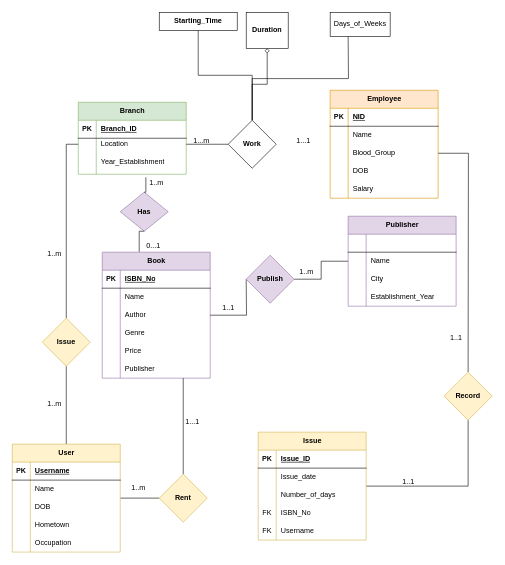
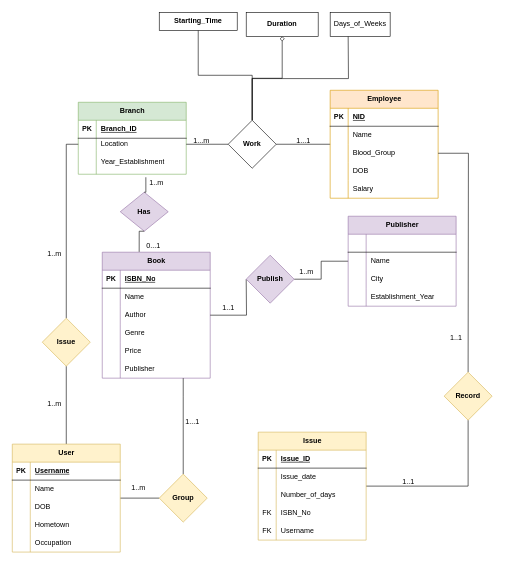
node "Duration": size 42x36 -> 72x24
edge "Work" -- "Employee": added
node "Rent": label "Rent" -> "Group"
